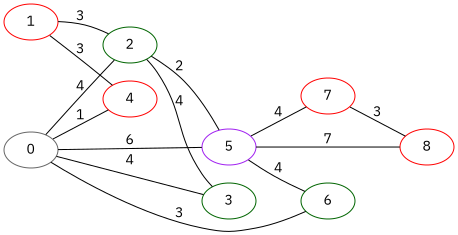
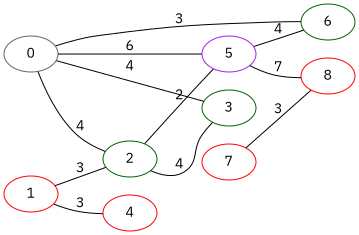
edge "7" -- "5": removed, label "4"
edge "4" -- "0": removed, label "1"
